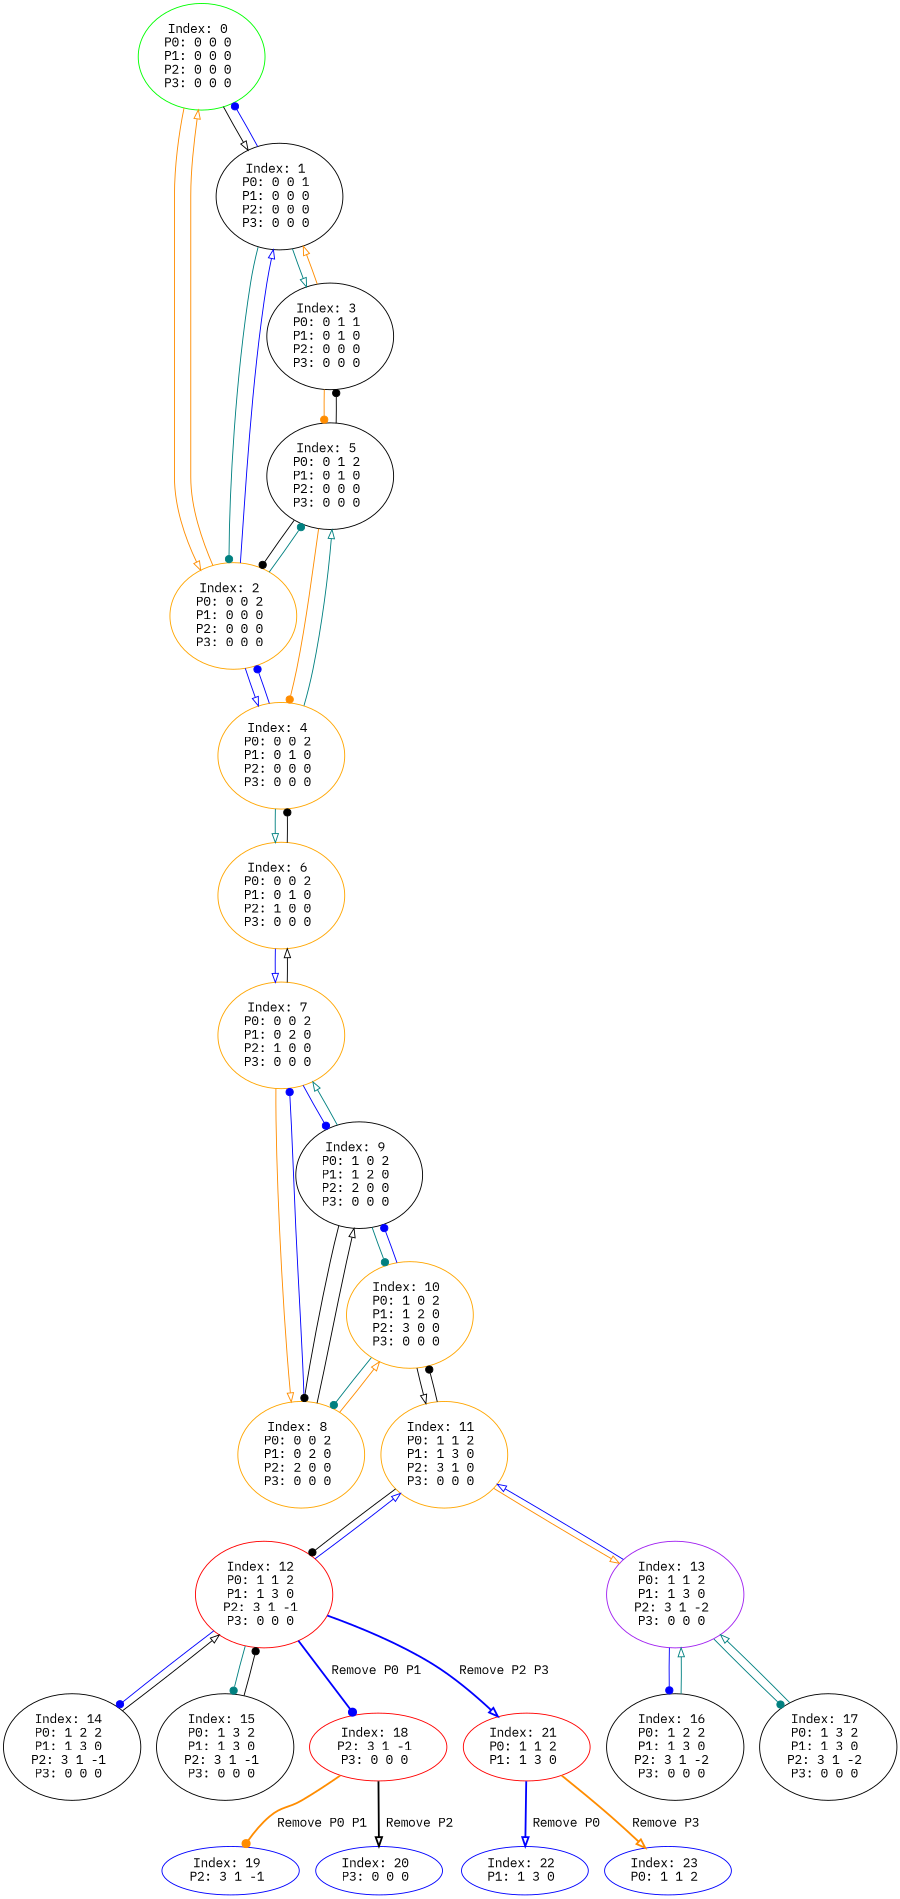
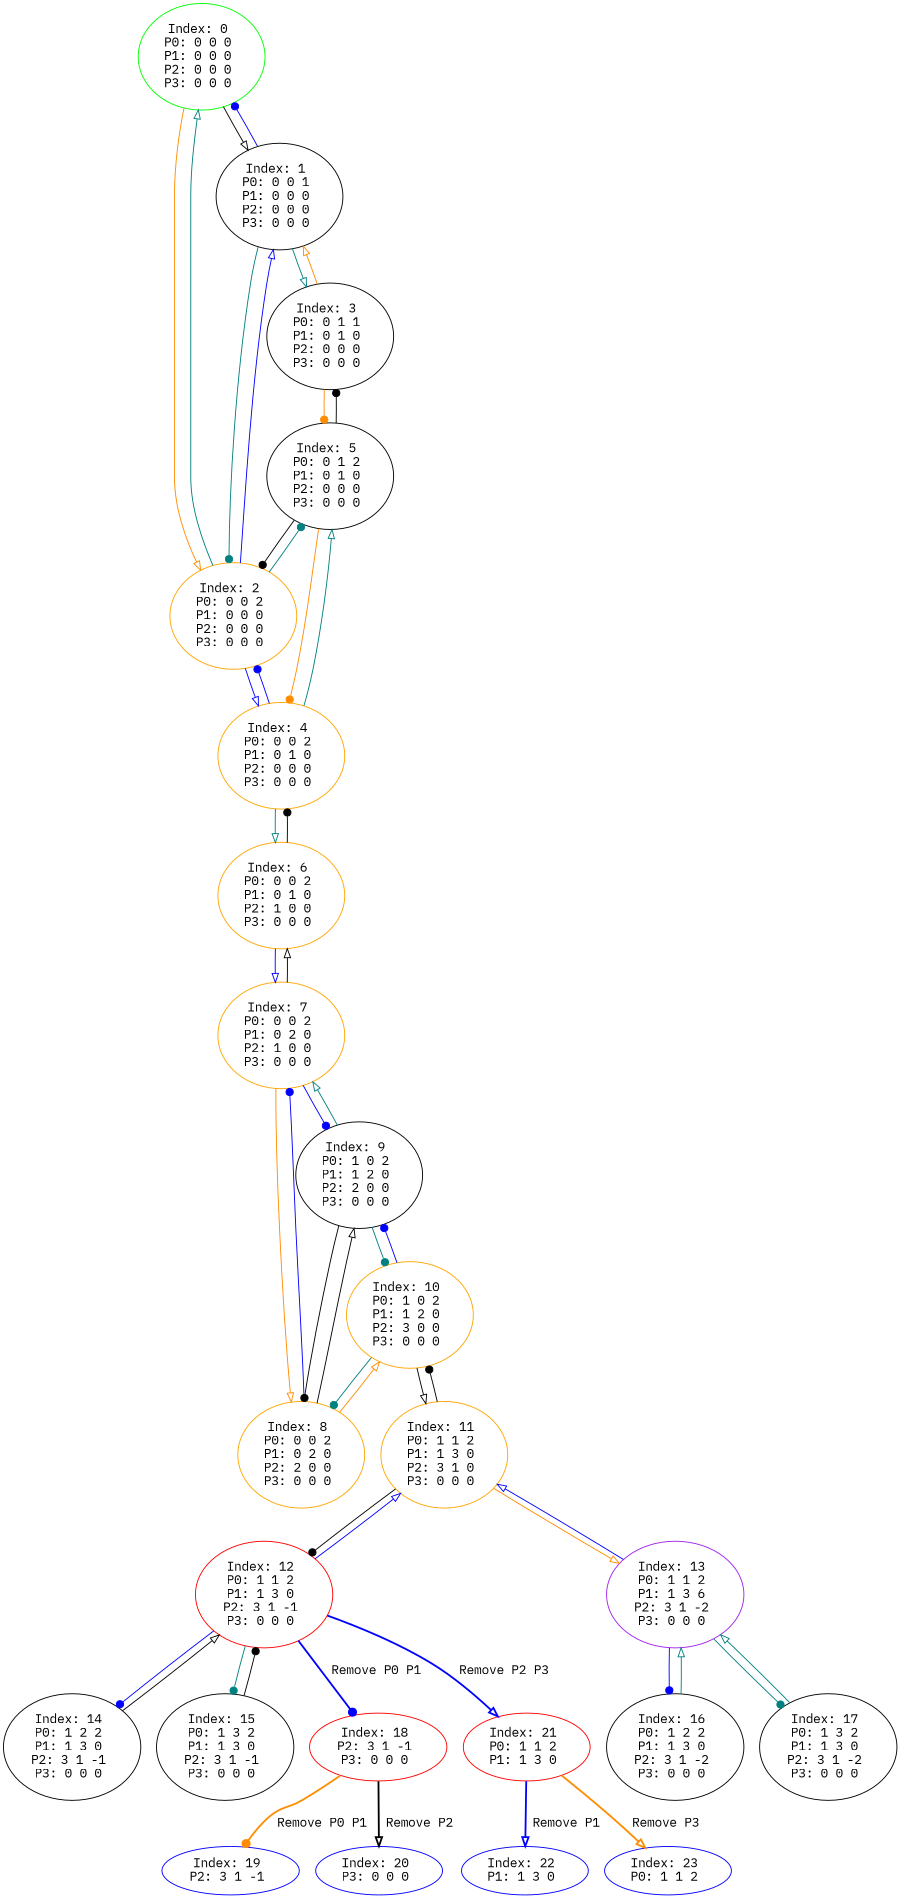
edge "Index: 2 P0: 0 0 2 P1: 0 0 0 P2: 0 0 0 P3: 0 0 0" -> "Index: 0 P0: 0 0 0 P1: 0 0 0 P2: 0 0 0 P3: 0 0 0": color darkorange -> teal
node "Index: 13 P0: 1 1 2 P1: 1 3 0 P2: 3 1 -2 P3: 0 0 0": label "Index: 13 P0: 1 1 2 P1: 1 3 0 P2: 3 1 -2 P3: 0 0 0" -> "Index: 13 P0: 1 1 2 P1: 1 3 6 P2: 3 1 -2 P3: 0 0 0"
edge "Index: 21 P0: 1 1 2 P1: 1 3 0" -> "Index: 22 P1: 1 3 0": label " Remove P0 " -> " Remove P1 "
